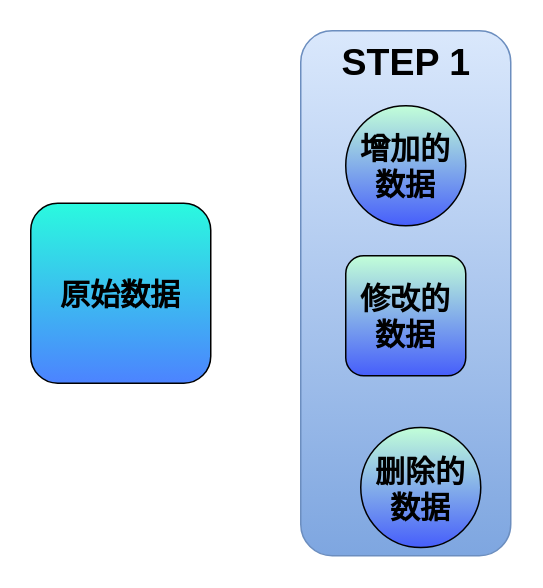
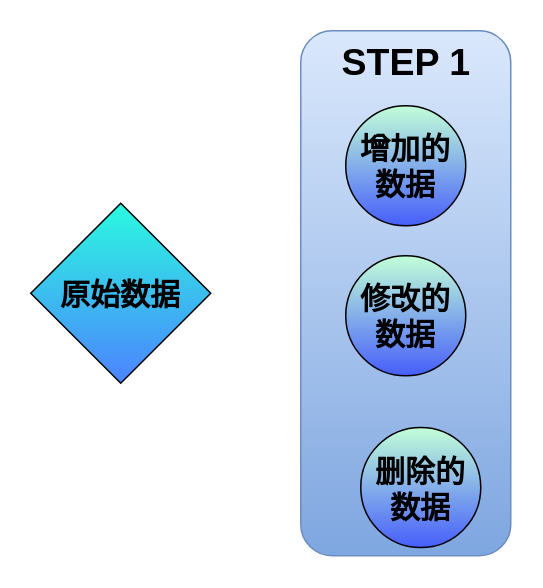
node "原始数据": shape rounded rectangle -> diamond
node "修改的数据": shape rounded rectangle -> ellipse
